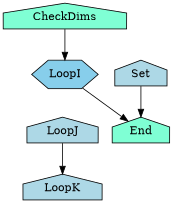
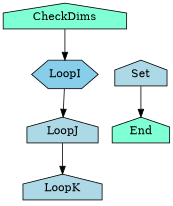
edge "LoopI" -> "End": now "LoopI" -> "LoopJ"
